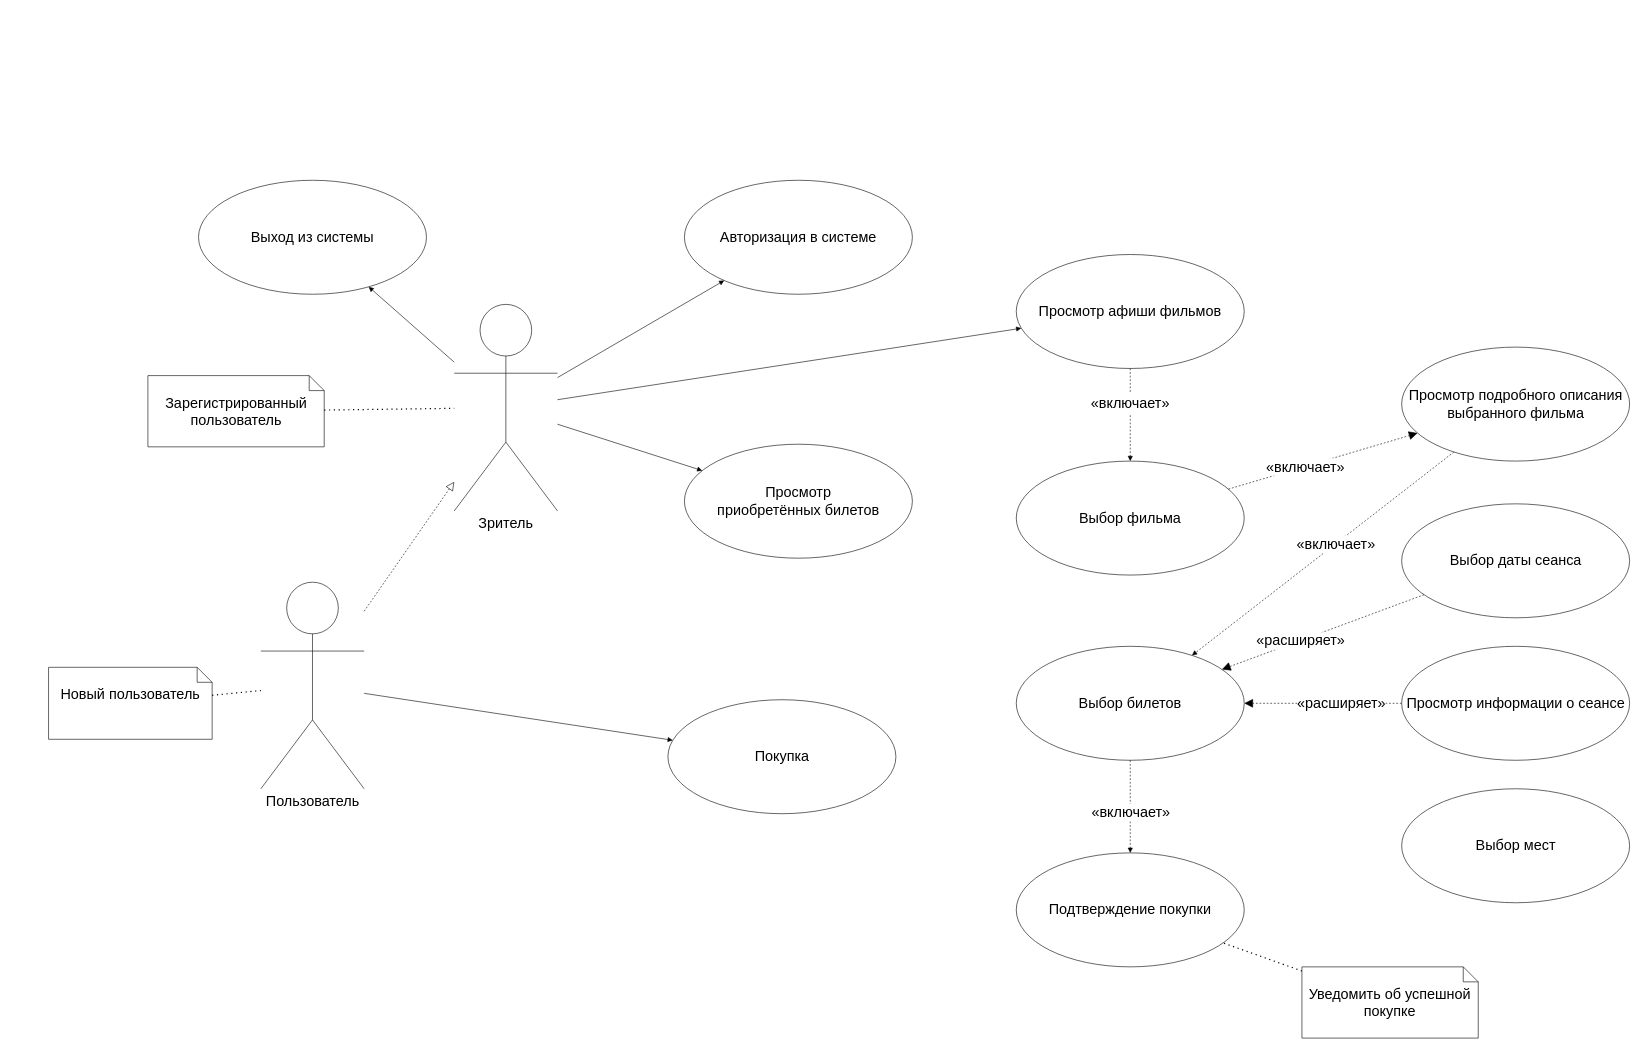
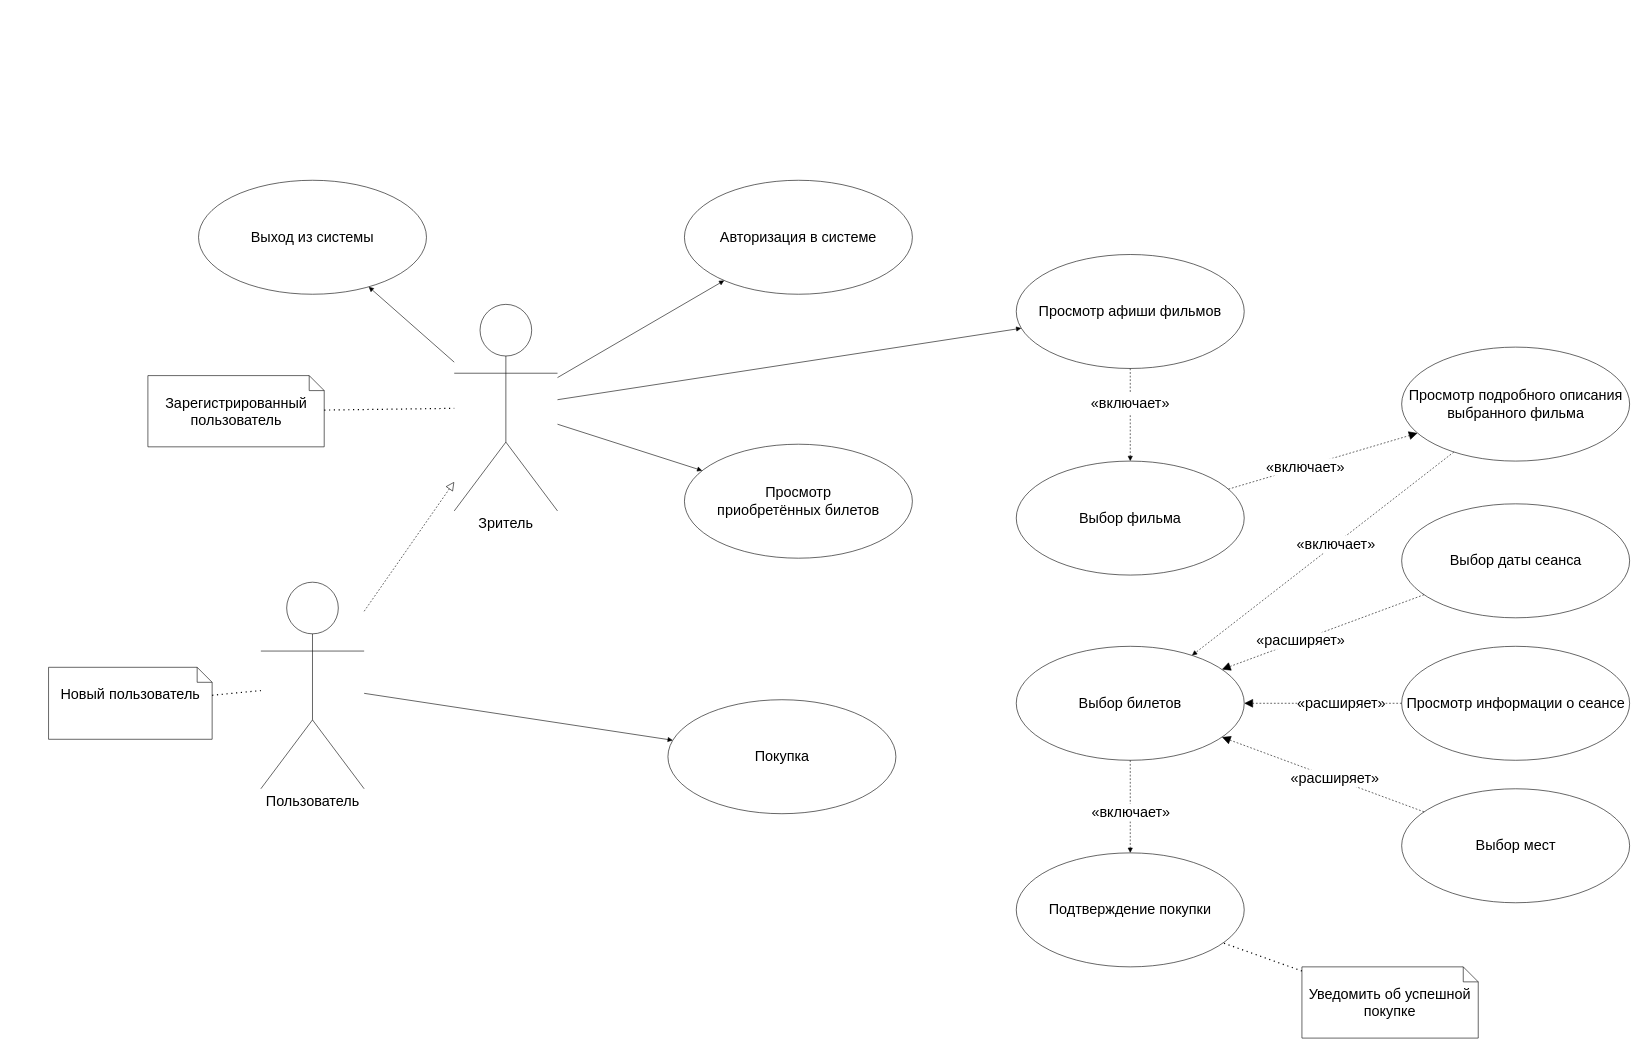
edge "Выбор мест" -> "Выбор билетов": added, label "«расширяет»"
